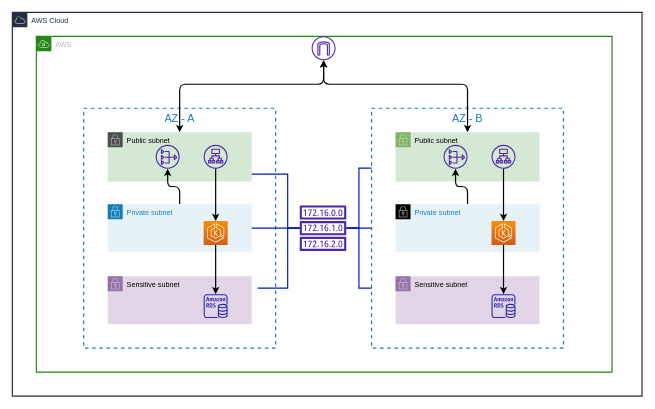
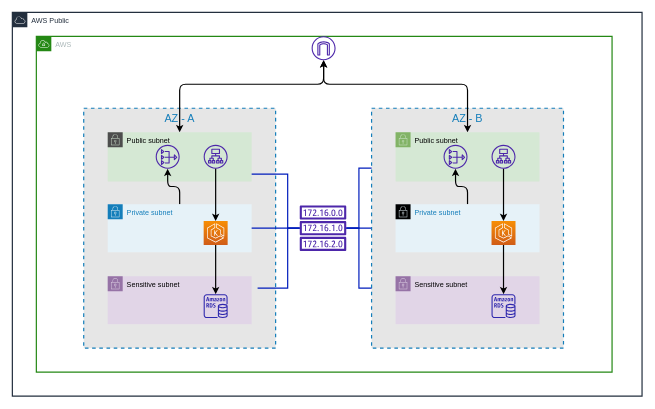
node "AWS Cloud": label "AWS Cloud" -> "AWS Public"
node "AZ - A": fillcolor #ffffff -> #e6e6e6
node "AZ - B": fillcolor #ffffff -> #e6e6e6
